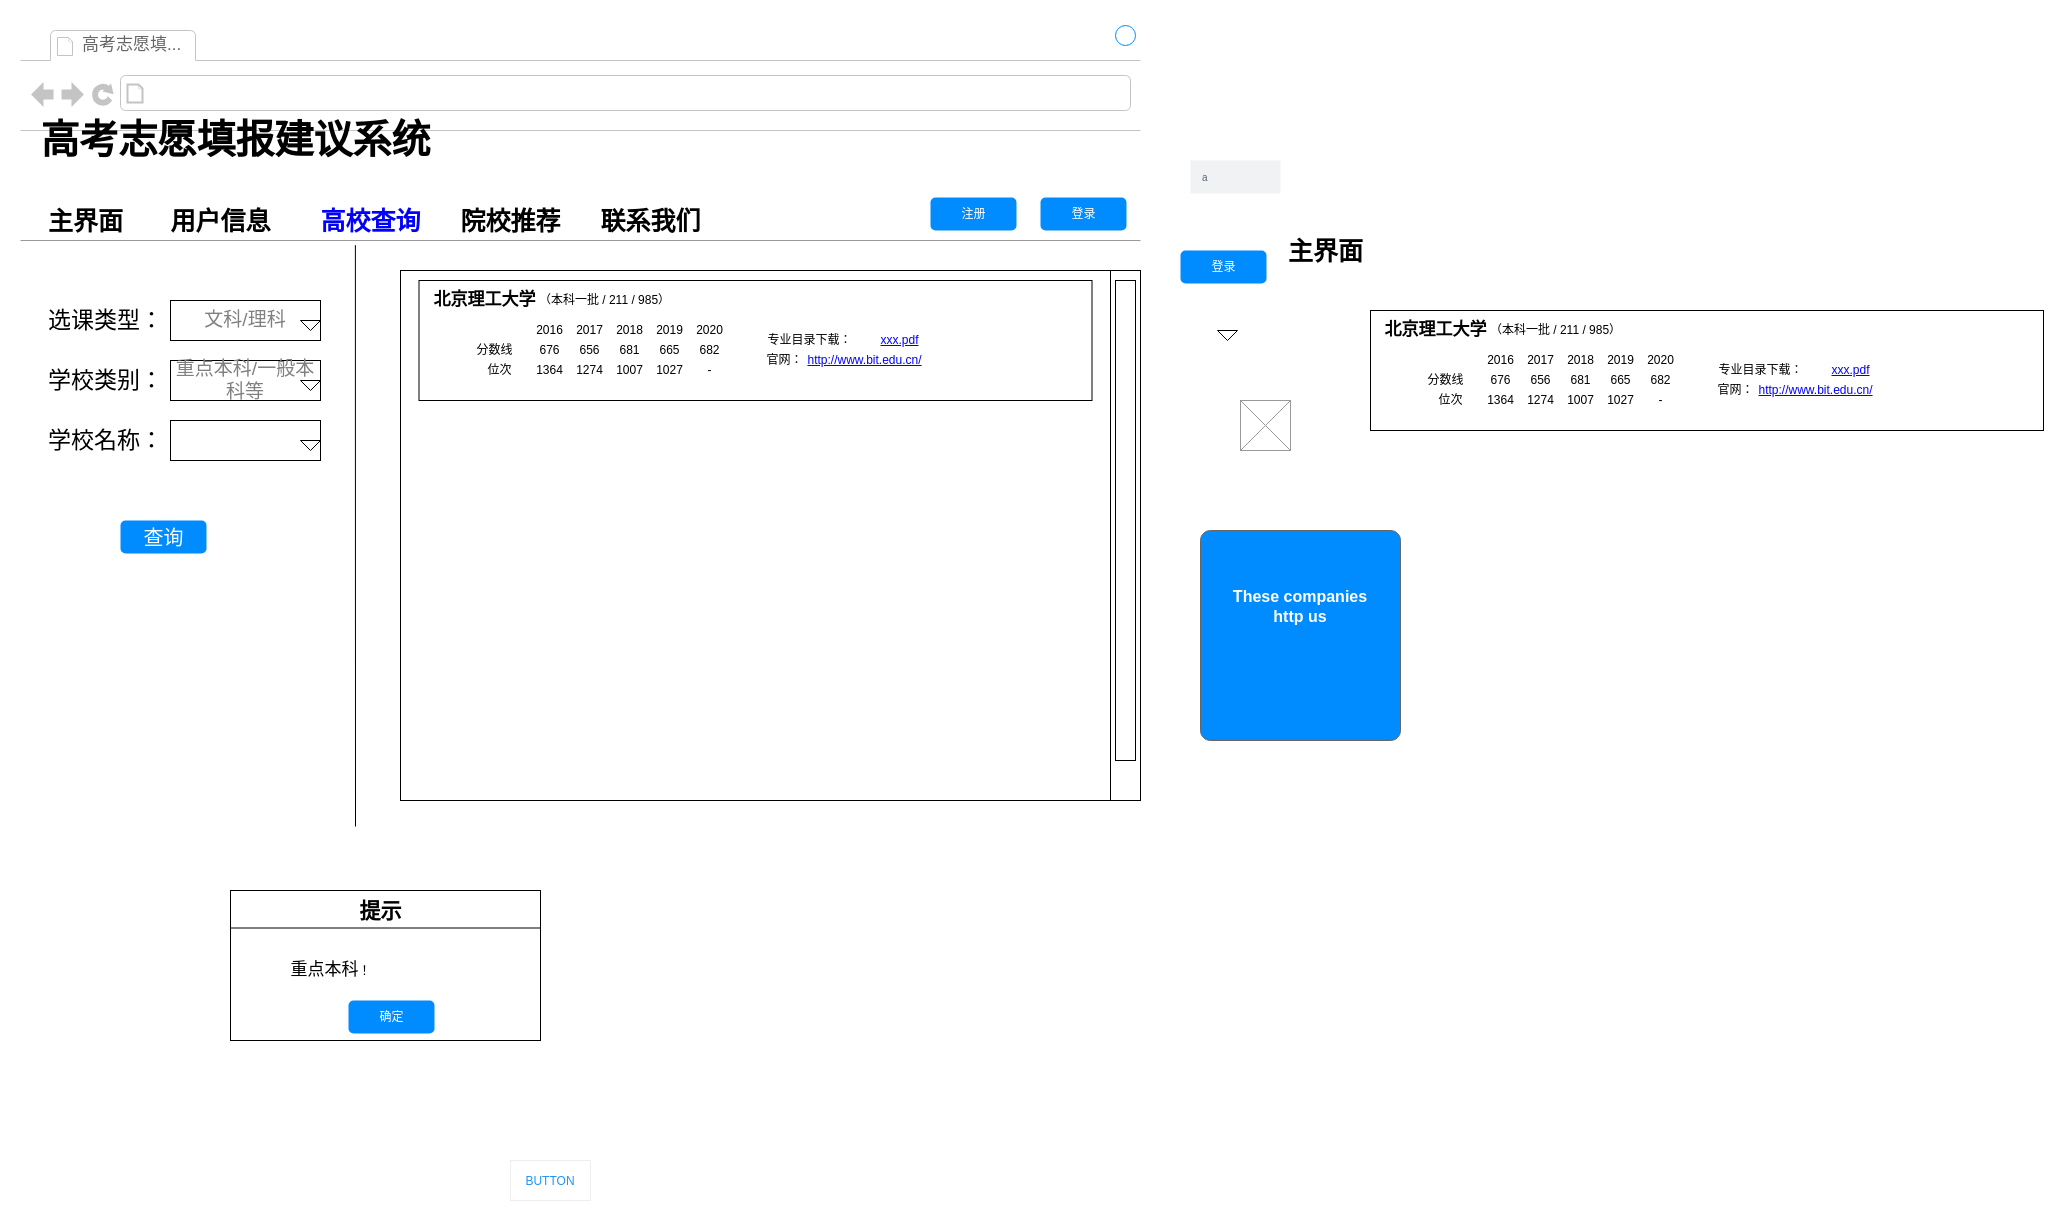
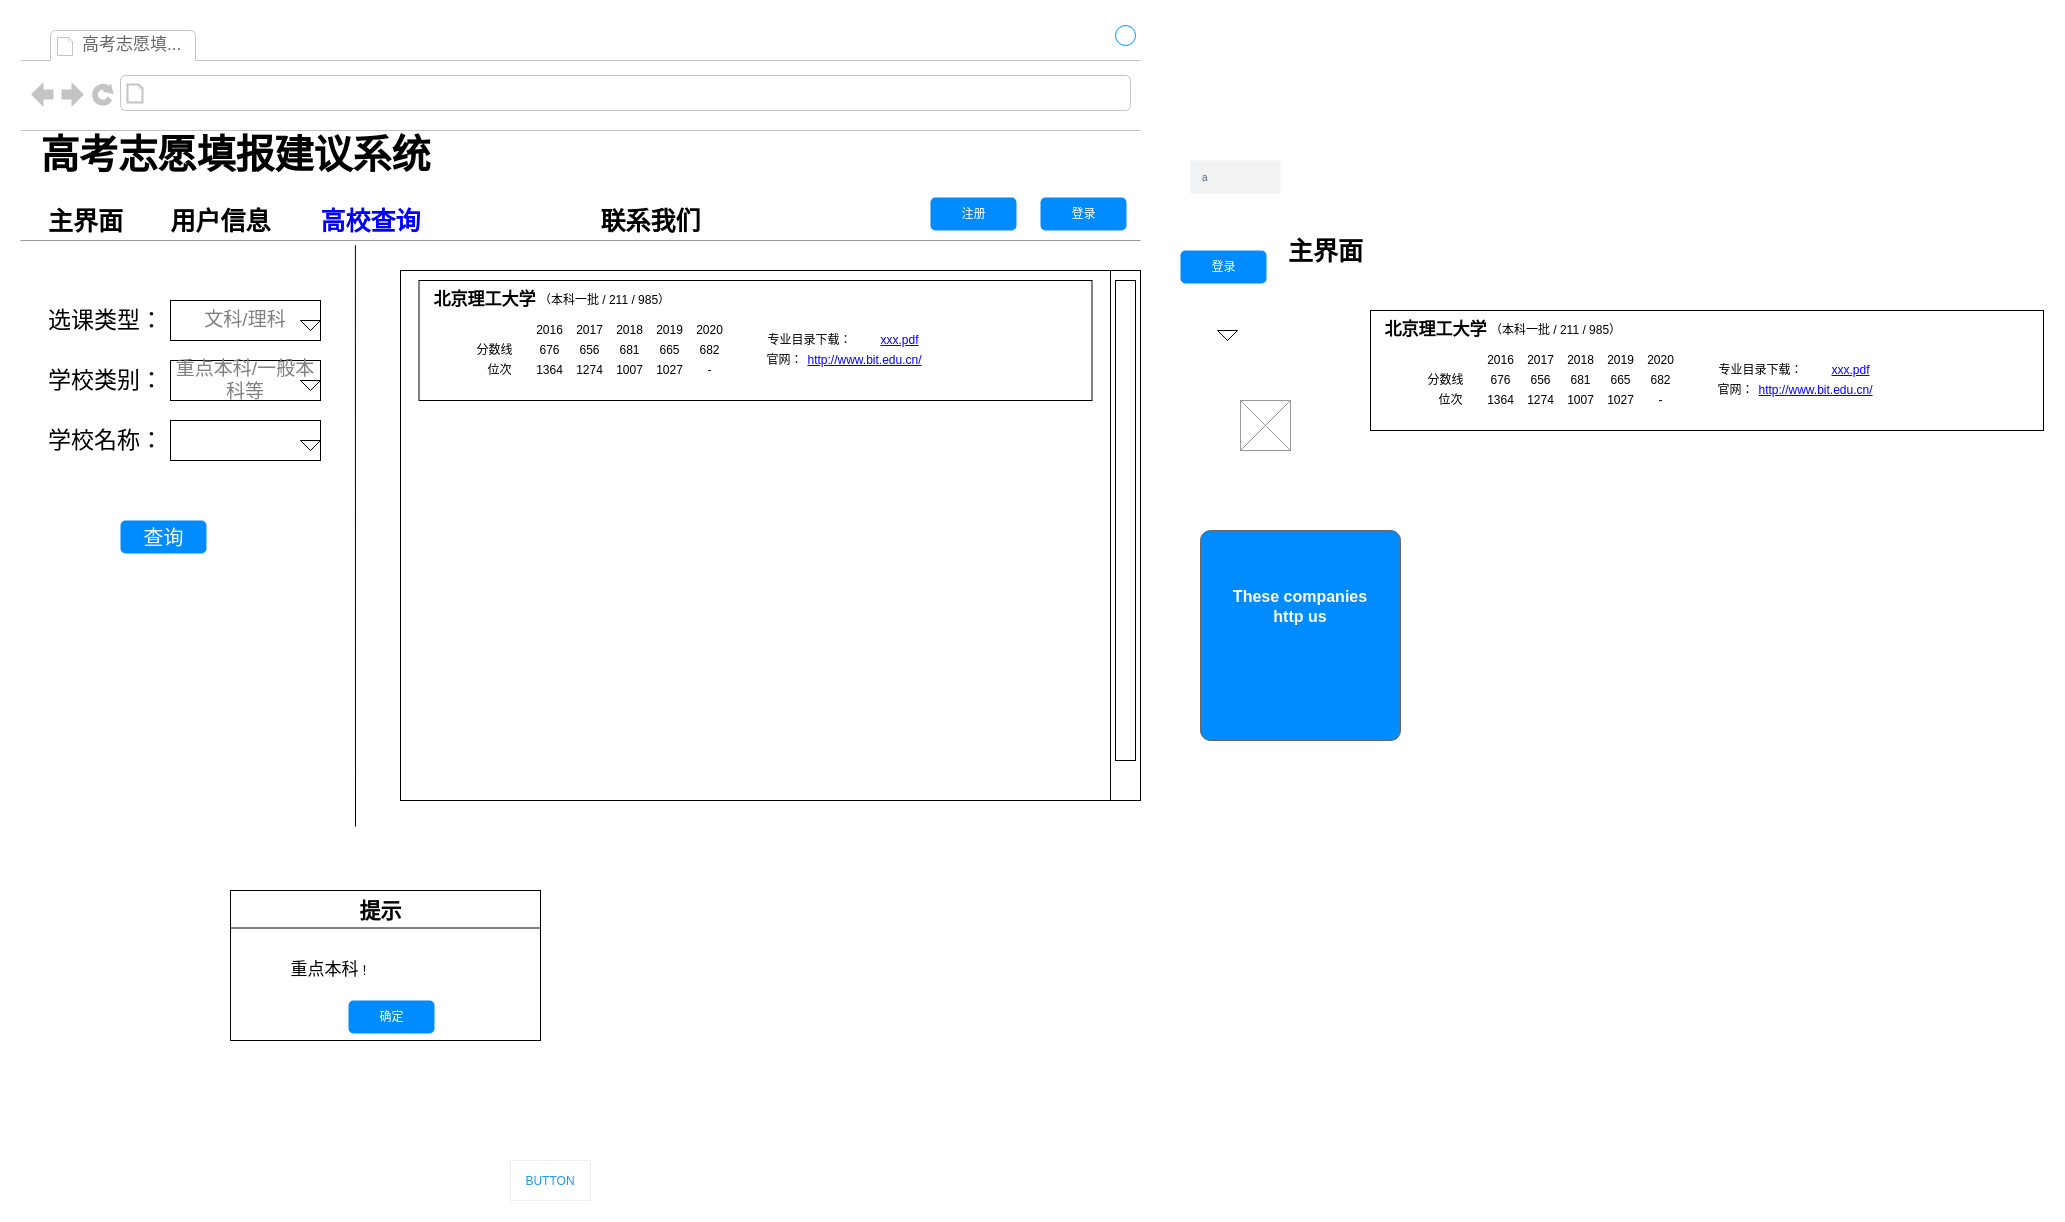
node "高考志愿填报建议系统": moved (236, 141) -> (236, 156)
node "院校推荐": removed
